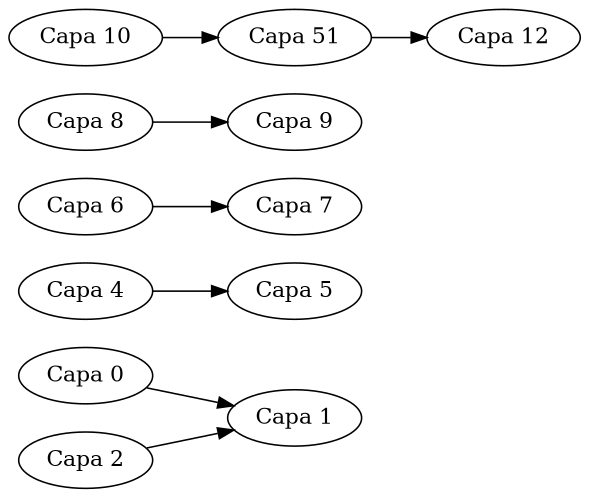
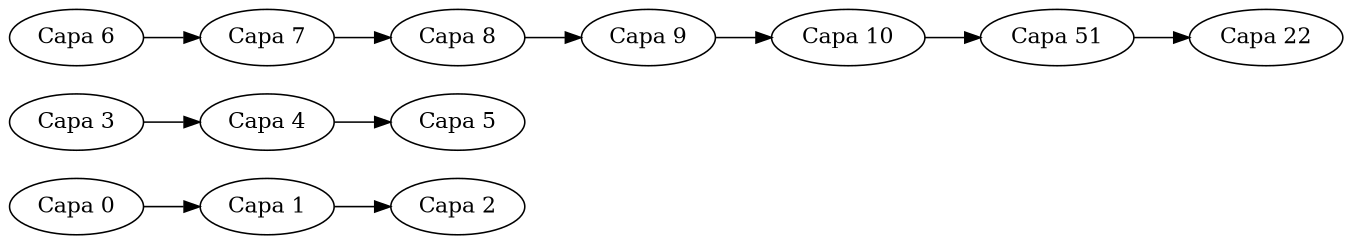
edge "Capa 7" -> "Capa 8": added
node "Capa 12": label "Capa 12" -> "Capa 22"
edge "Capa 9" -> "Capa 10": added
node "Capa 3": added
edge "Capa 2" -> "Capa 1": reversed
